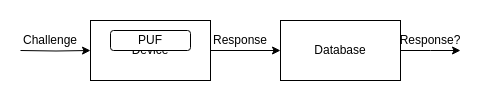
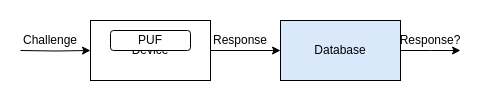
node "Database": fillcolor #ffffff -> #dae8fc
